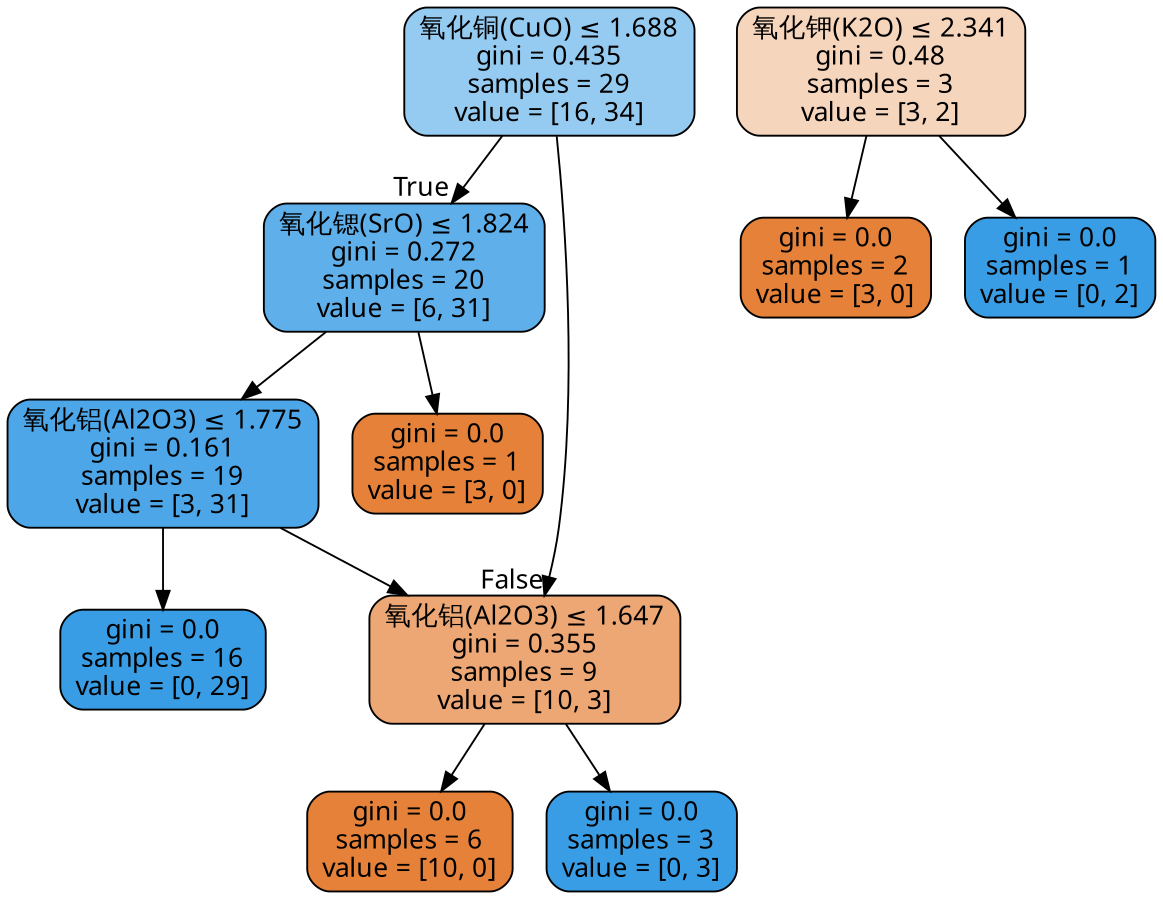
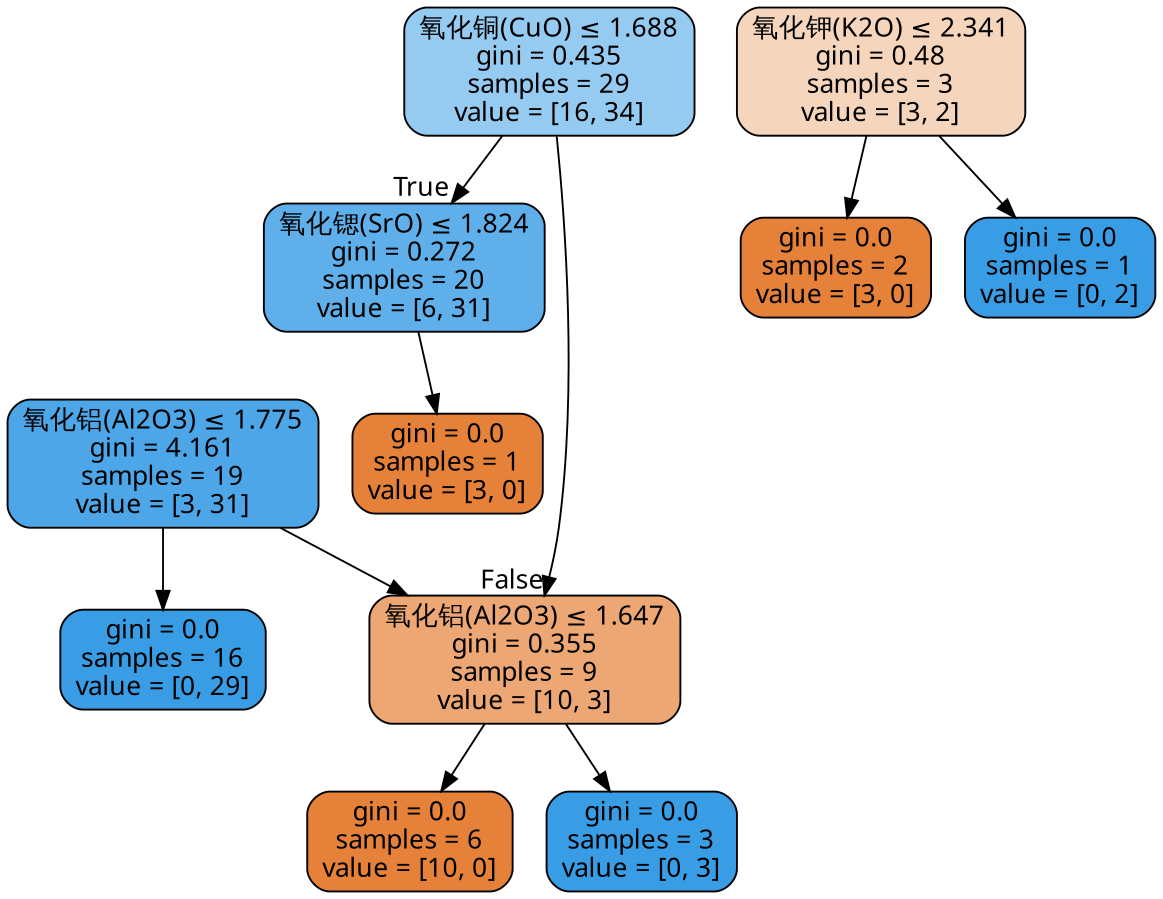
edge "氧化锶(SrO) ≤ 1.824" -> "氧化铝(Al2O3) ≤ 1.775": removed
node "氧化铝(Al2O3) ≤ 1.775": text "gini = 0.161" -> "gini = 4.161"
